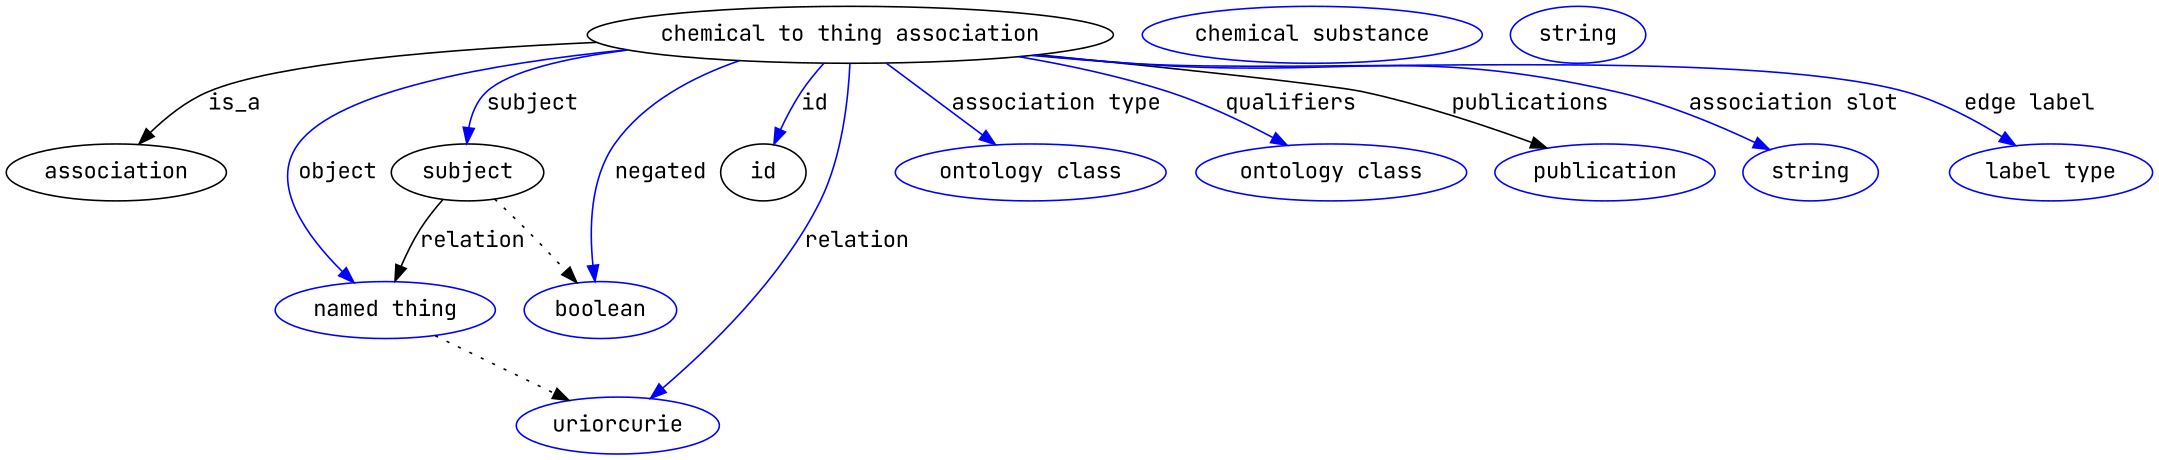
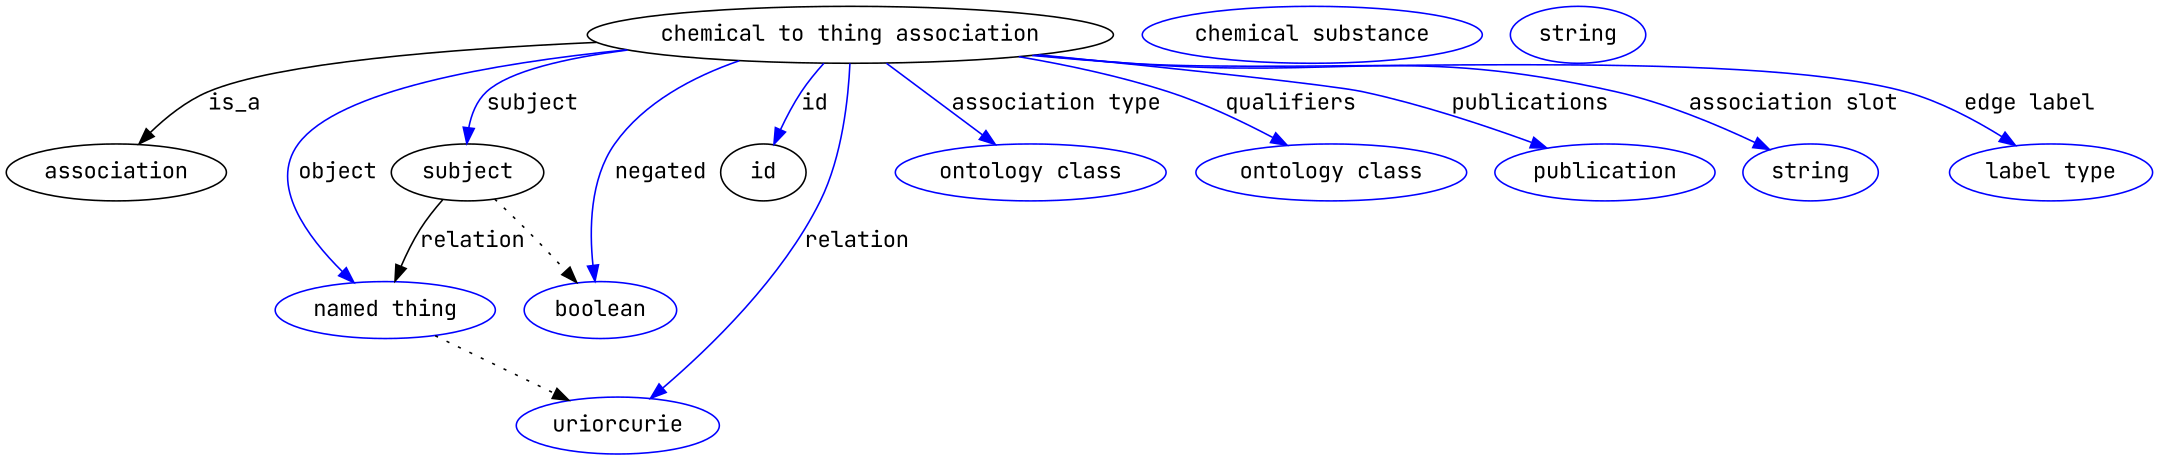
edge "chemical to thing association" -> "publication": color black -> blue
